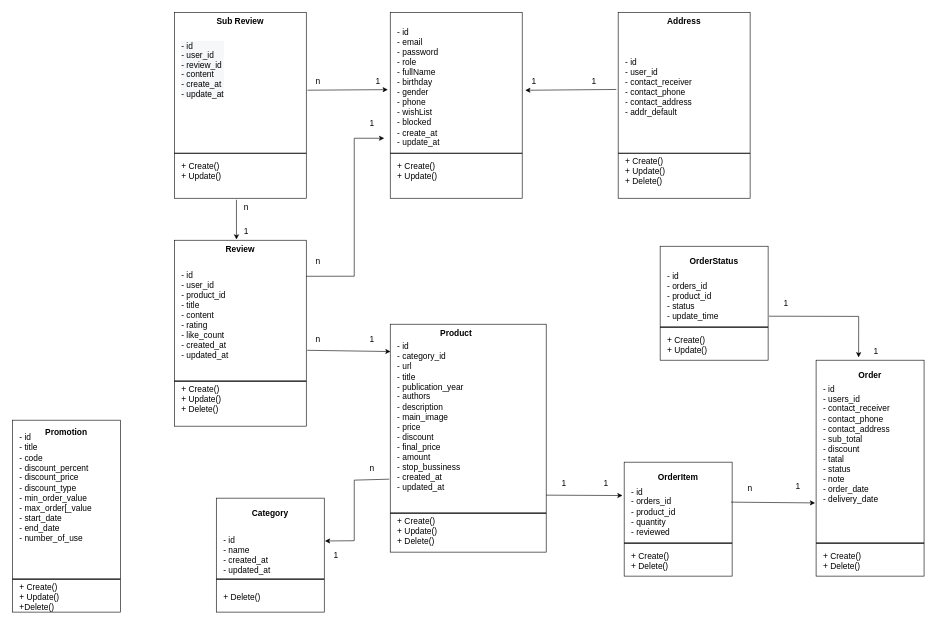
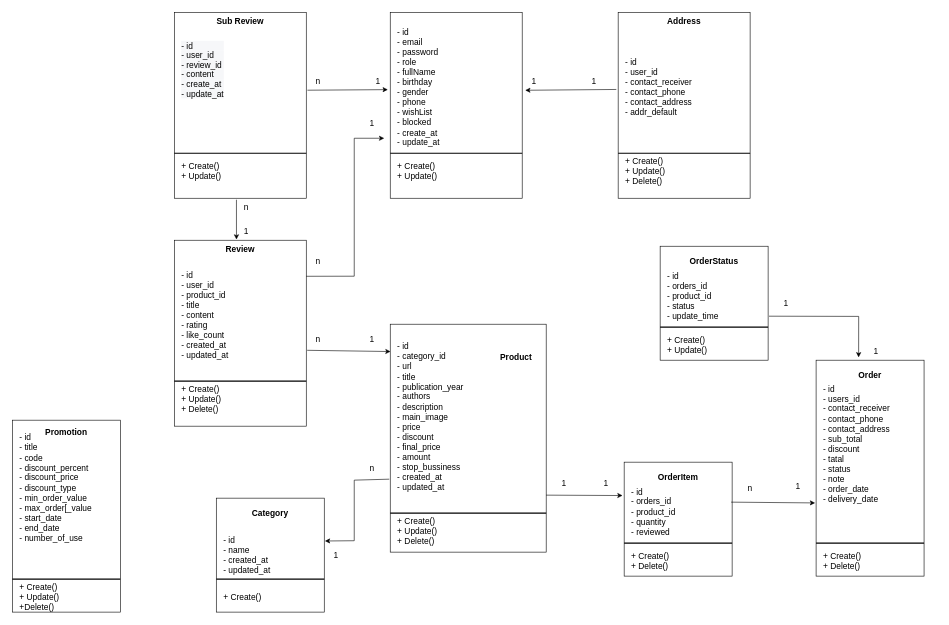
node "Product": moved (456, 333) -> (516, 357)
node "+ Delete()": label "+ Delete()" -> "+ Create()"
